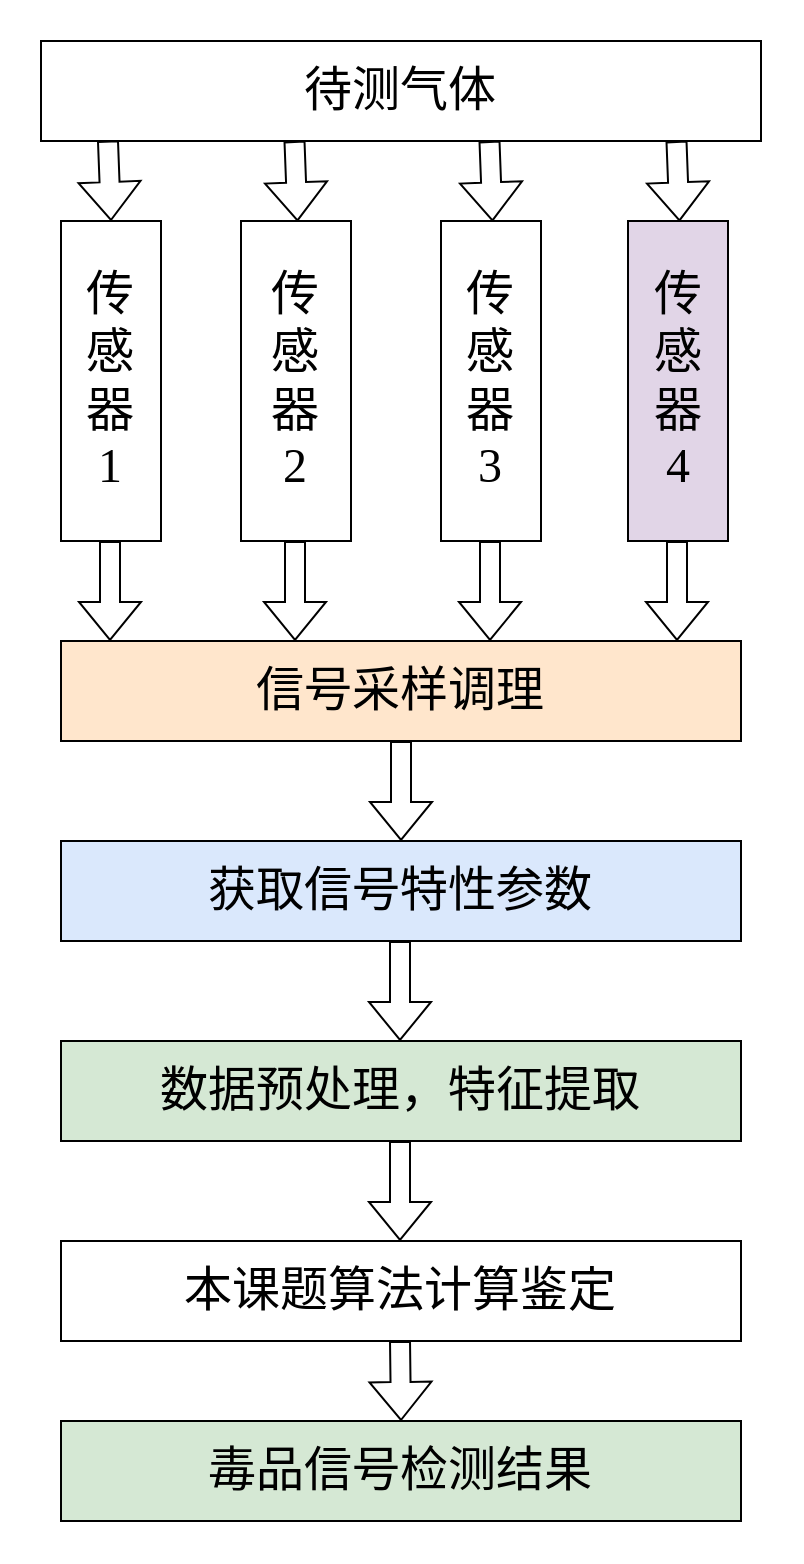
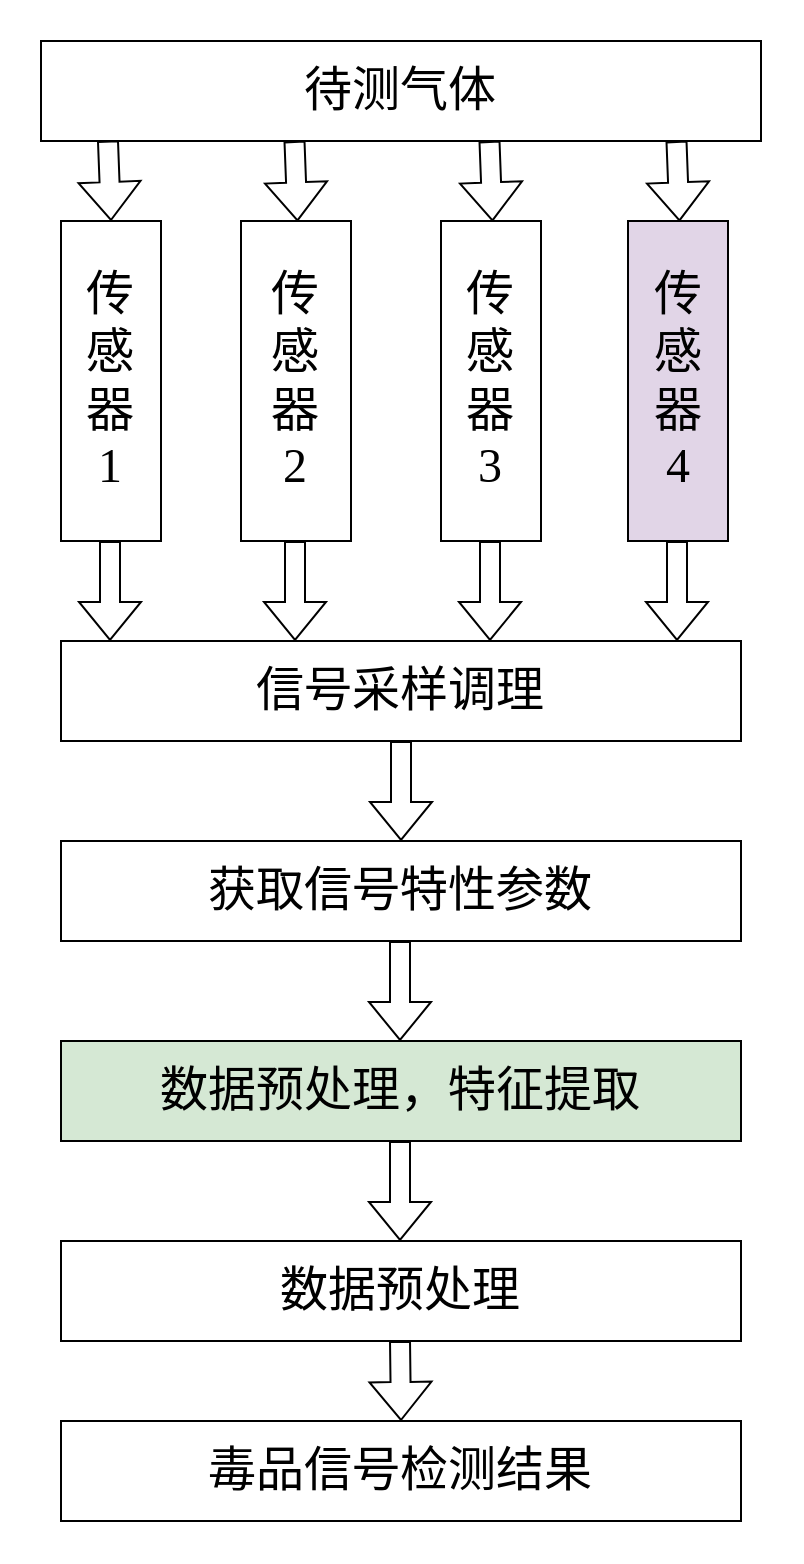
node "信号采样调理": fillcolor #ffe6cc -> #ffffff
node "获取信号特性参数": fillcolor #dae8fc -> #ffffff
node "本课题算法计算鉴定": label "本课题算法计算鉴定" -> "数据预处理"
node "毒品信号检测结果": fillcolor #d5e8d4 -> #ffffff
